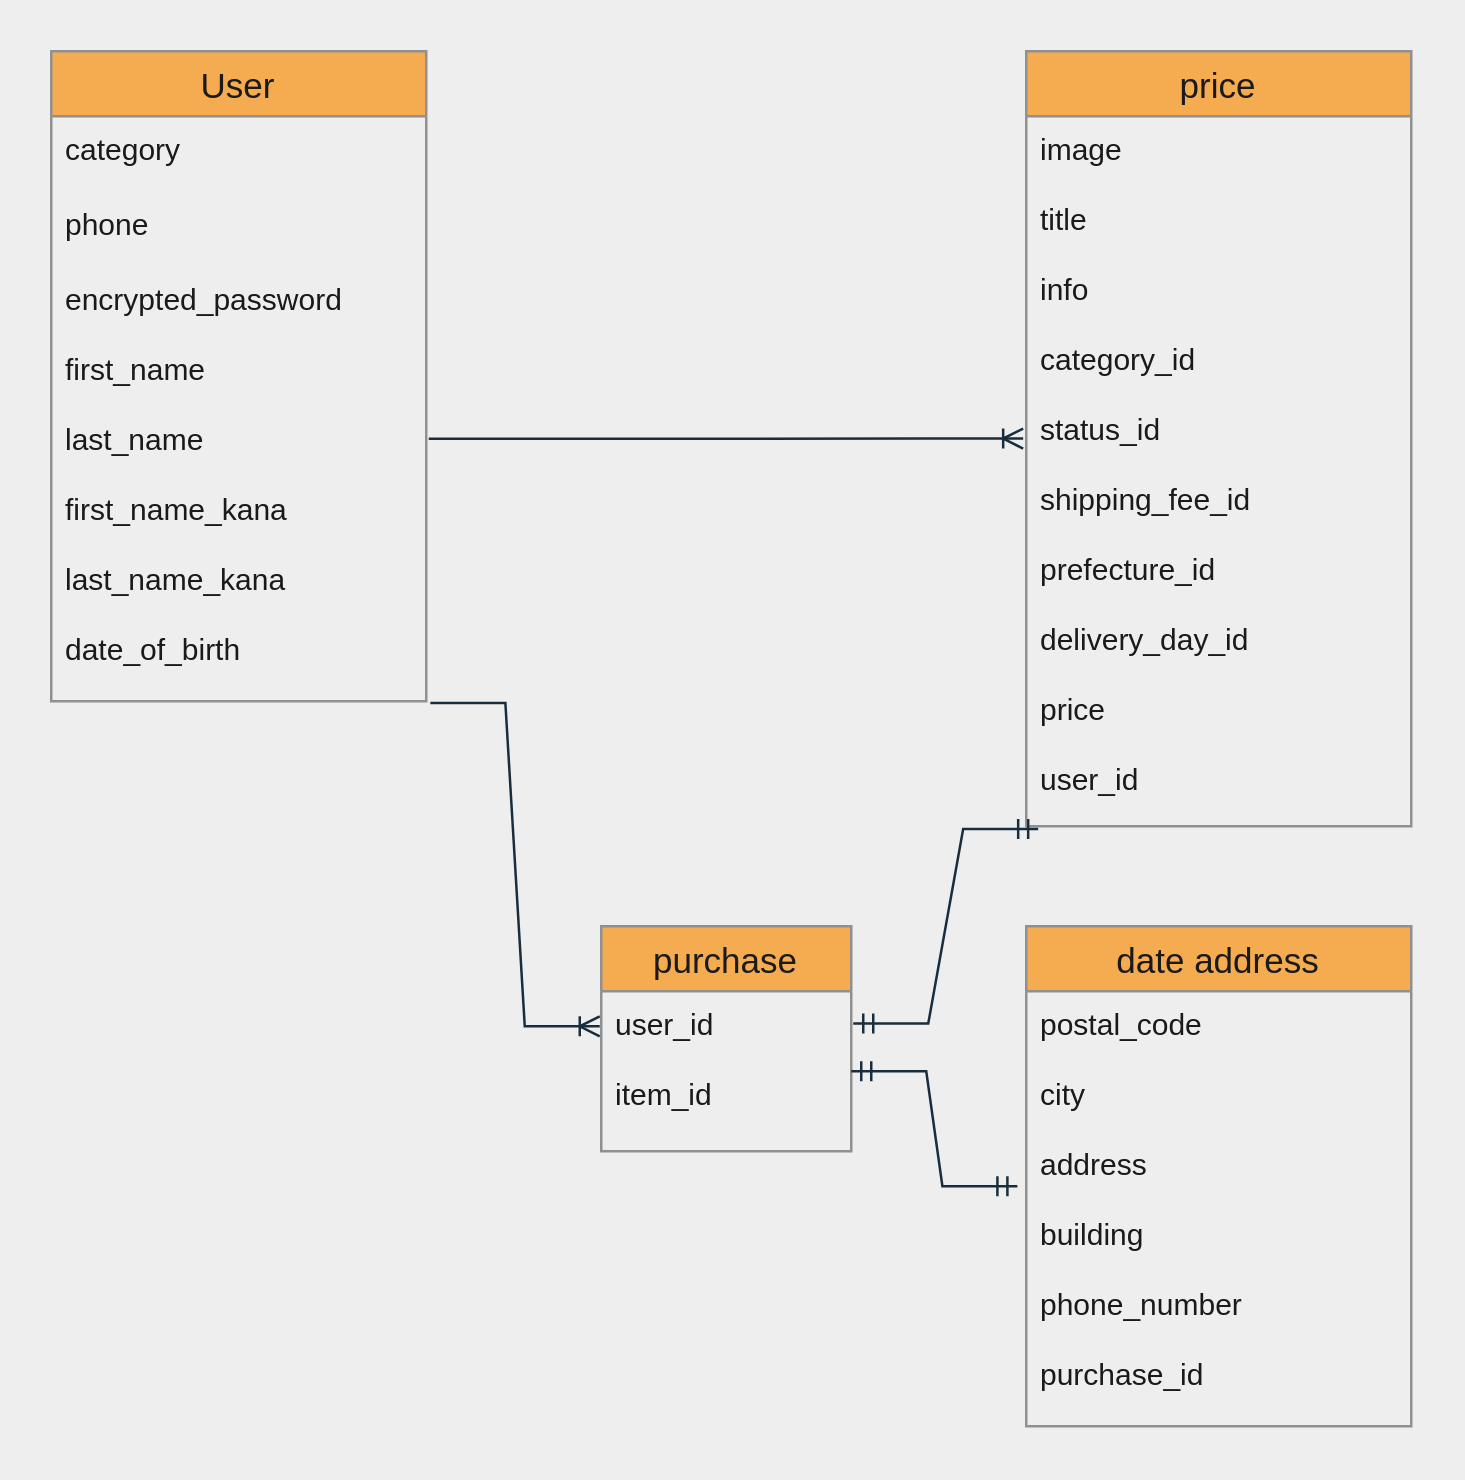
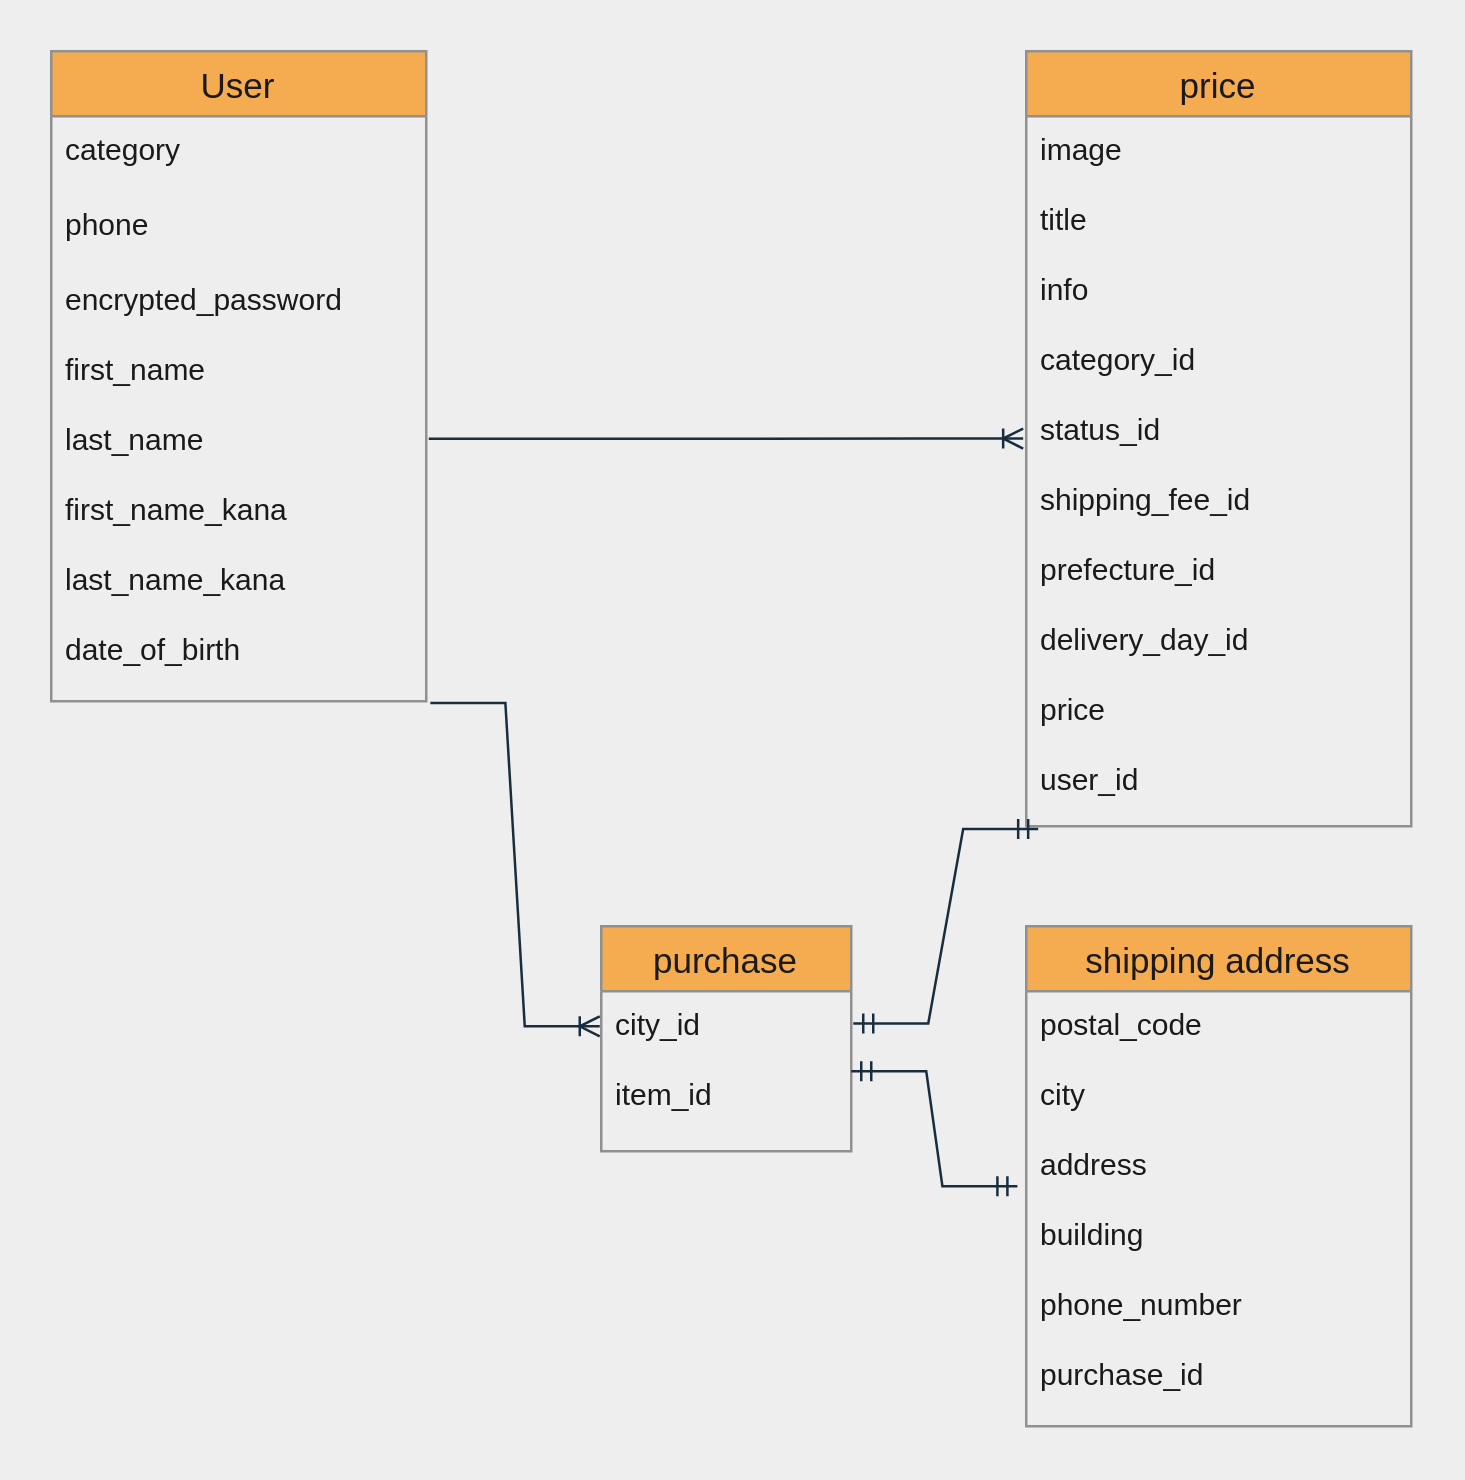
node "date address": label "date address" -> "shipping address"
node "user_id item_id": label "user_id item_id" -> "city_id item_id"
